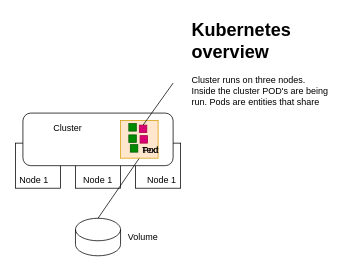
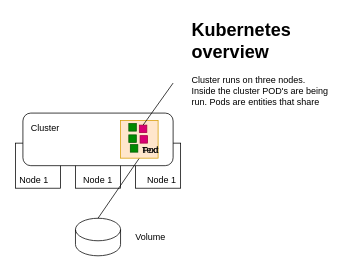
node "Cluster": moved (68, 128) -> (45, 128)
node "Volume": moved (143, 237) -> (150, 237)
